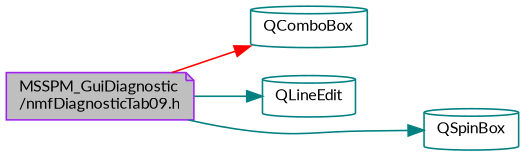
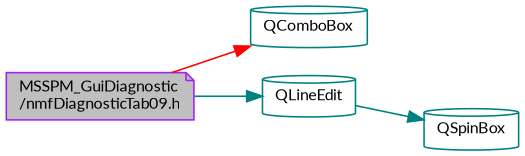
edge "MSSPM_GuiDiagnostic /nmfDiagnosticTab09.h" -> "QSpinBox": now "QLineEdit" -> "QSpinBox"
